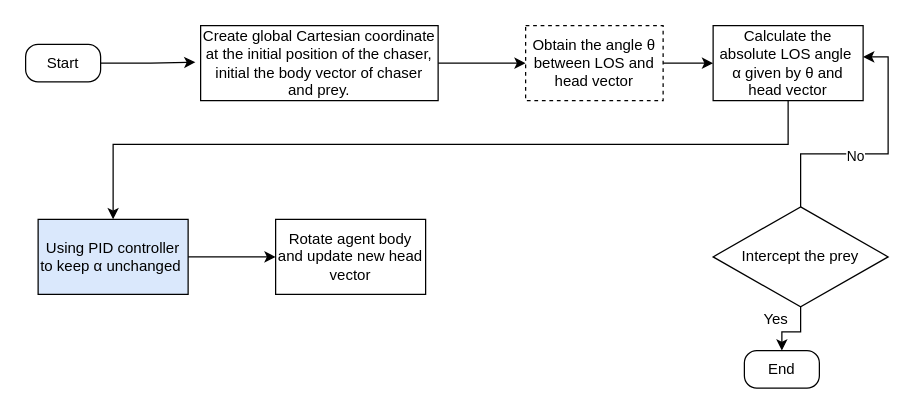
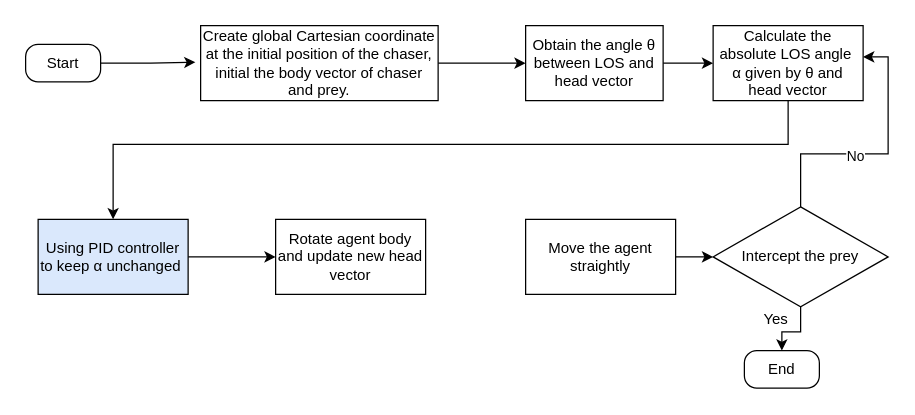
node "Obtain the angle θ between LOS and head vector": style dashed -> solid
node "Move the agent straightly": added
edge "Move the agent straightly" -> "Intercept the prey": added
